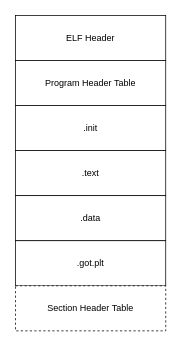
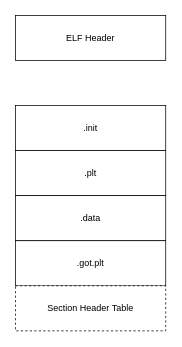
node "Program Header Table": removed
node ".text": label ".text" -> ".plt"
